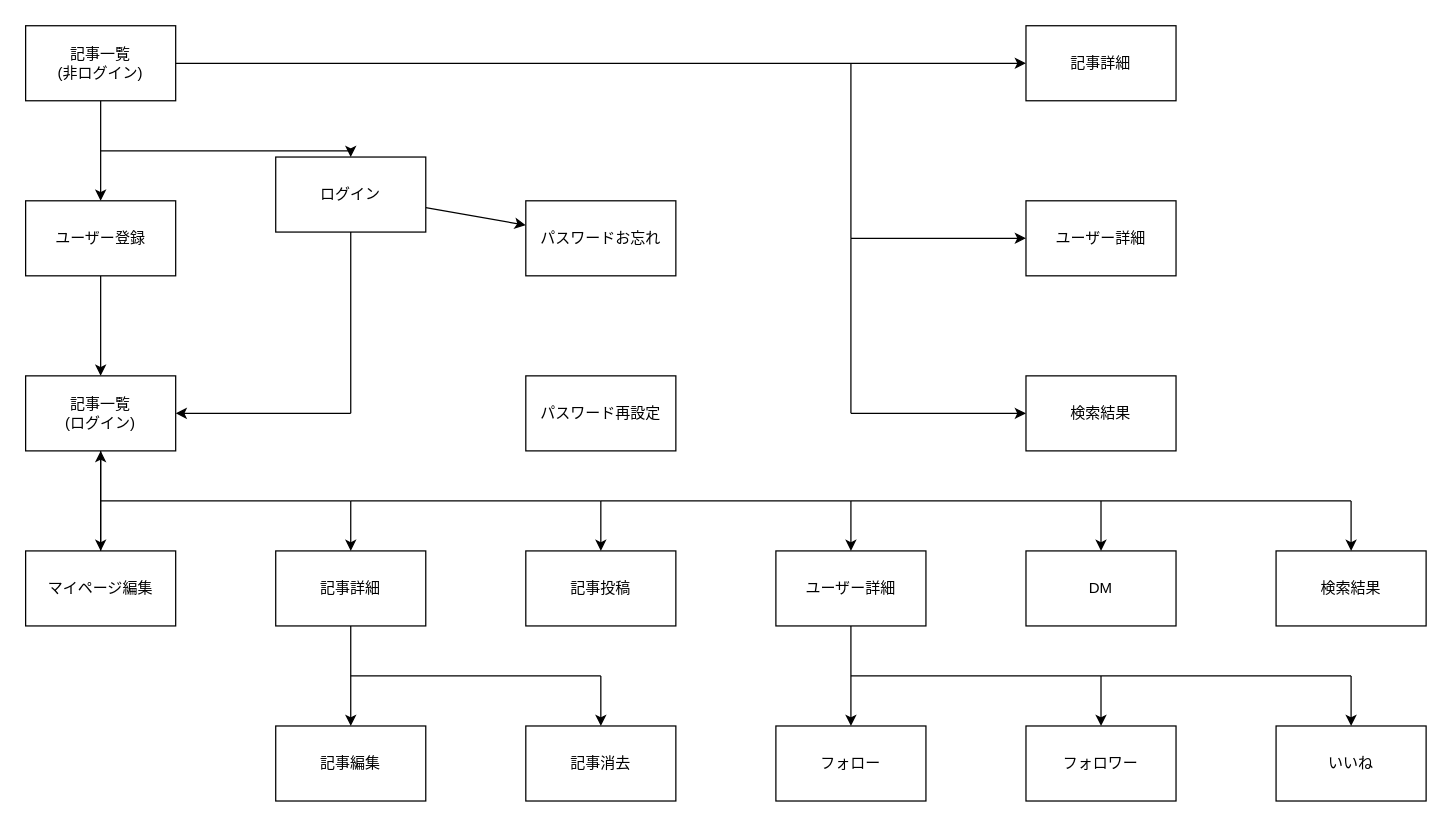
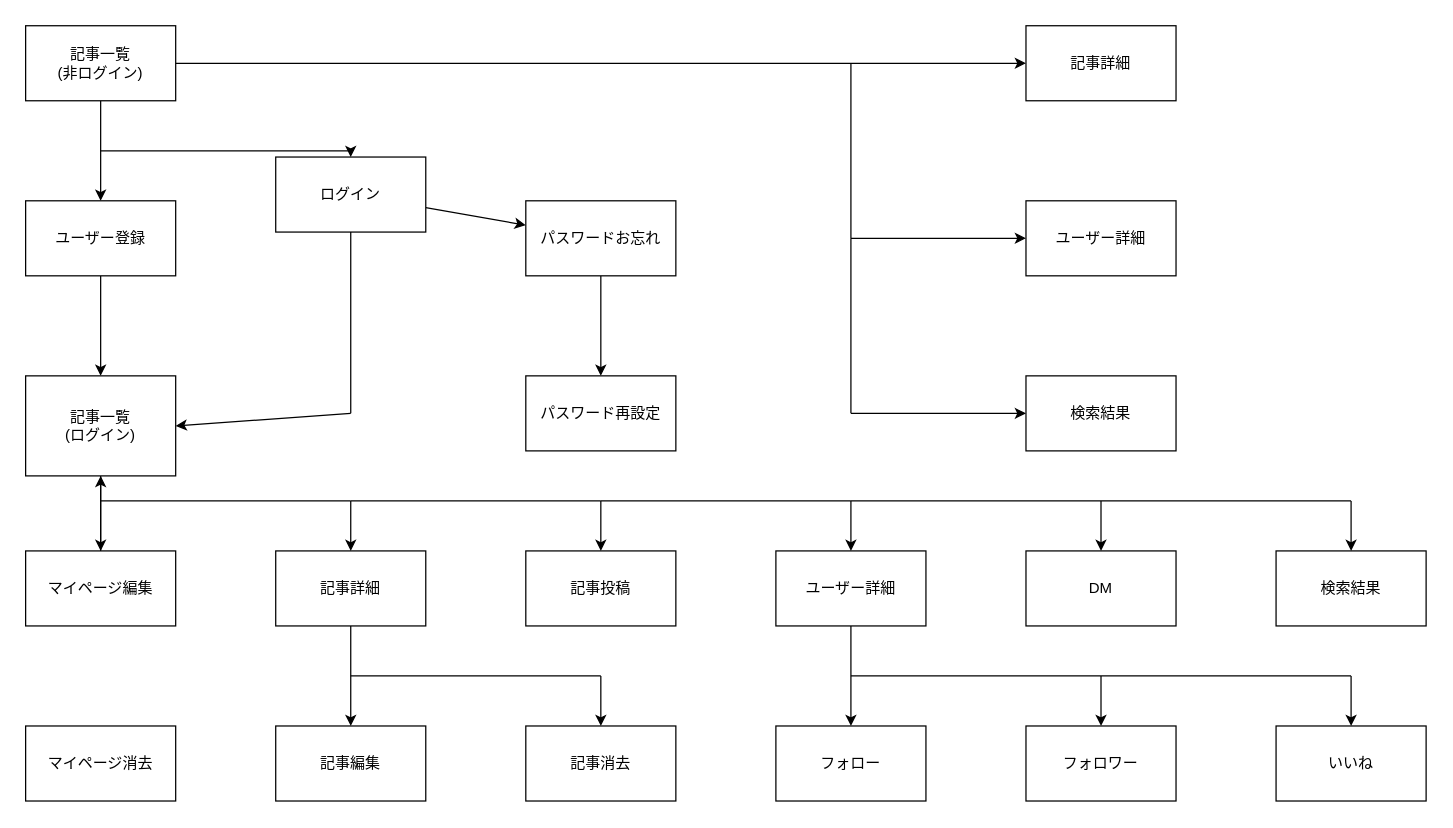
edge "パスワードお忘れ" -> "パスワード再設定": added
node "記事一覧 (ログイン)": size 150x75 -> 150x100
node "マイページ消去": added
